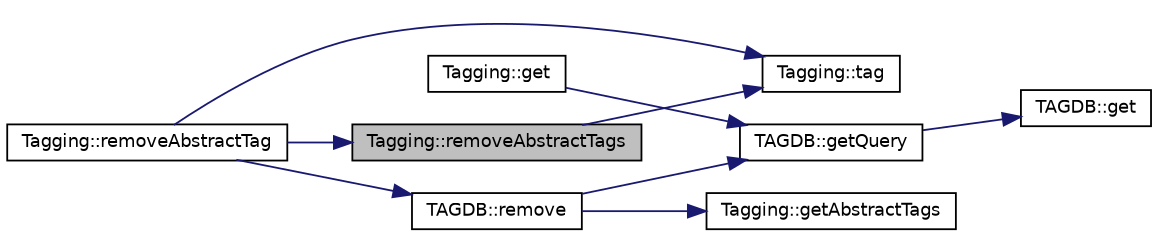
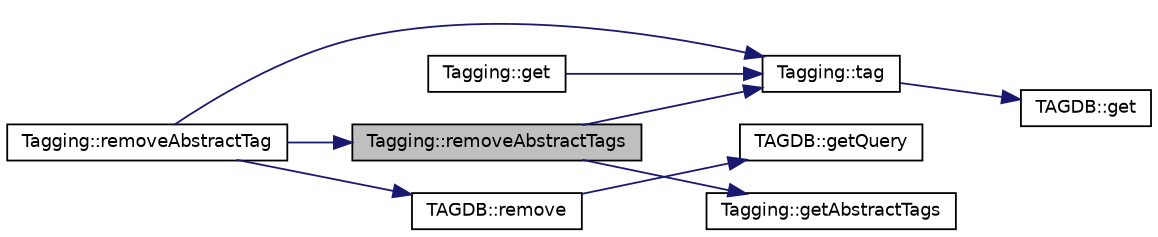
edge "Tagging::get" -> "TAGDB::getQuery": now "Tagging::get" -> "Tagging::tag"
edge "TAGDB::getQuery" -> "TAGDB::get": now "Tagging::tag" -> "TAGDB::get"
edge "TAGDB::remove" -> "Tagging::getAbstractTags": now "Tagging::removeAbstractTags" -> "Tagging::getAbstractTags"
